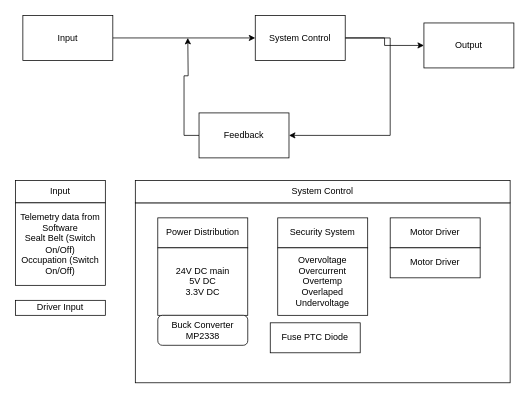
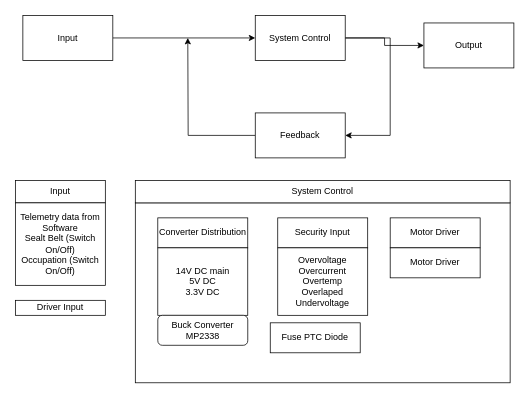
node "Feedback": moved (244, 135) -> (300, 135)
node "Power Distribution": label "Power Distribution" -> "Converter Distribution"
node "Security System": label "Security System" -> "Security Input"
node "24V DC main 5V DC 3.3V DC": label "24V DC main 5V DC 3.3V DC" -> "14V DC main 5V DC 3.3V DC"
